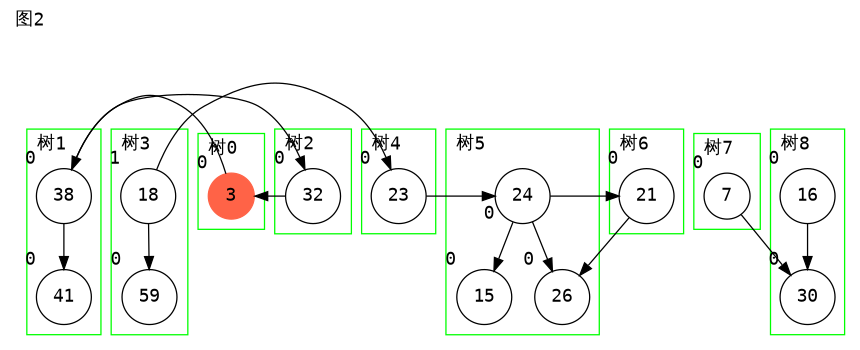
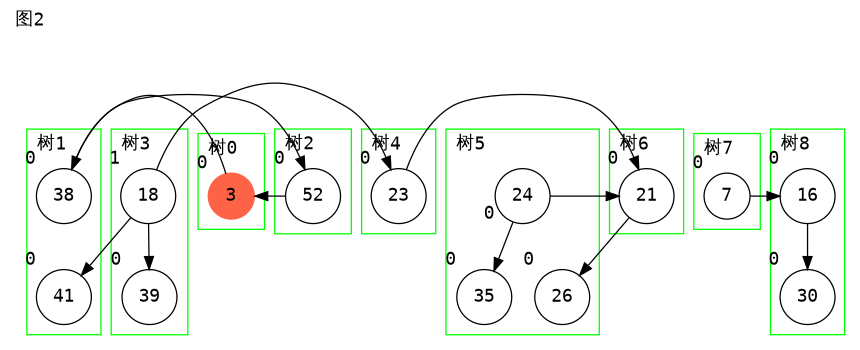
node "32 0": label "32 0" -> "52 0"
edge "23 0" -> "24 0": now "23 0" -> "21 0"
edge "38 0" -> "41 0": now "18 1" -> "41 0"
edge "7 0" -> "30 0": now "7 0" -> "16 0"
edge "24 0" -> "26 0": removed
node "59 0": label "59 0" -> "39 0"
node "15 0": label "15 0" -> "35 0"
